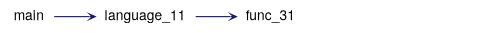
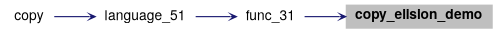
node "main": label "main" -> "copy"
node "language_11": label "language_11" -> "language_51"
node "copy_elision_demo": added
